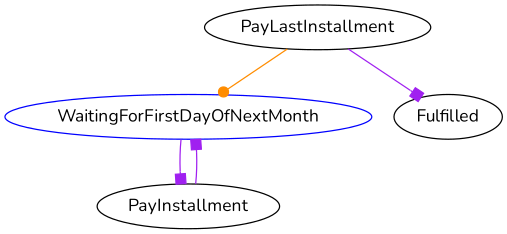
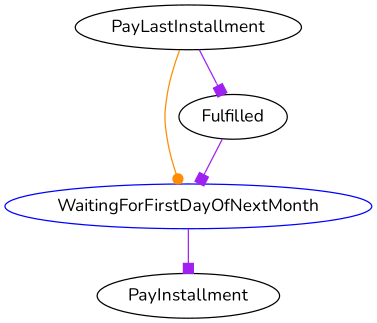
edge "PayInstallment" -> "WaitingForFirstDayOfNextMonth": now "Fulfilled" -> "WaitingForFirstDayOfNextMonth"
